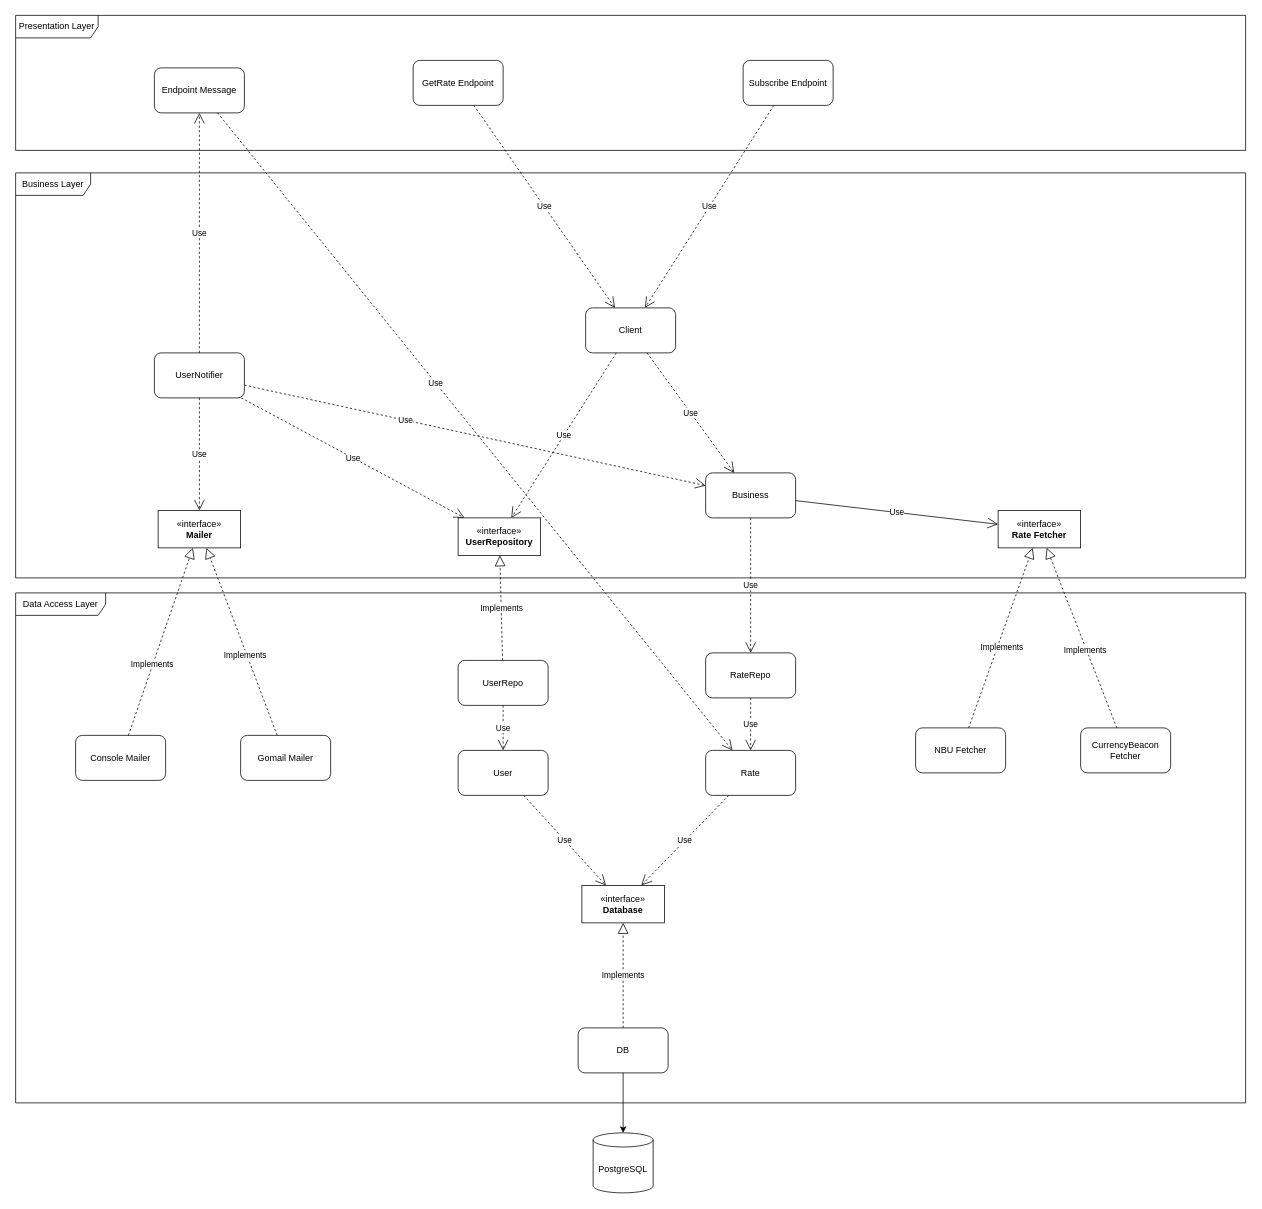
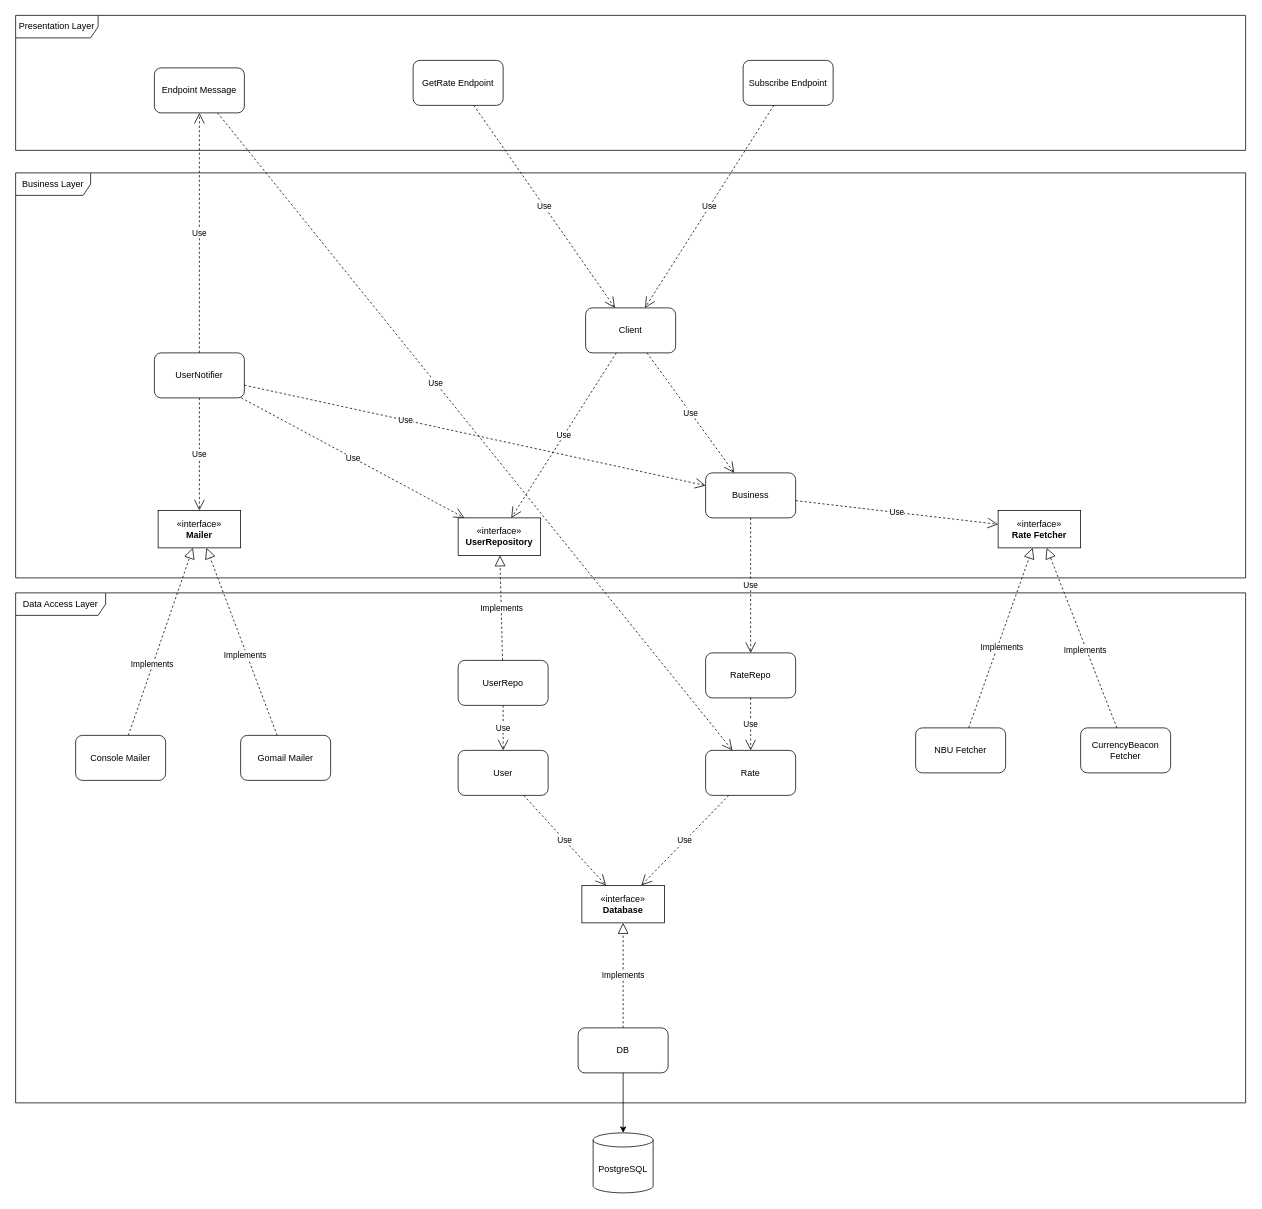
edge "Business" -> "«interface» Rate Fetcher": style solid -> dashed
